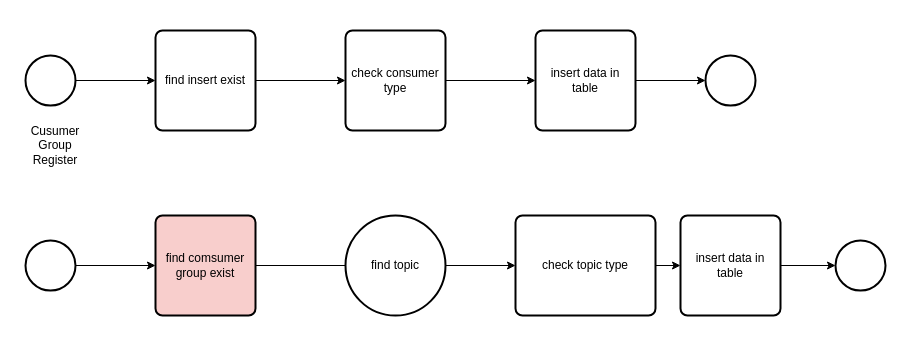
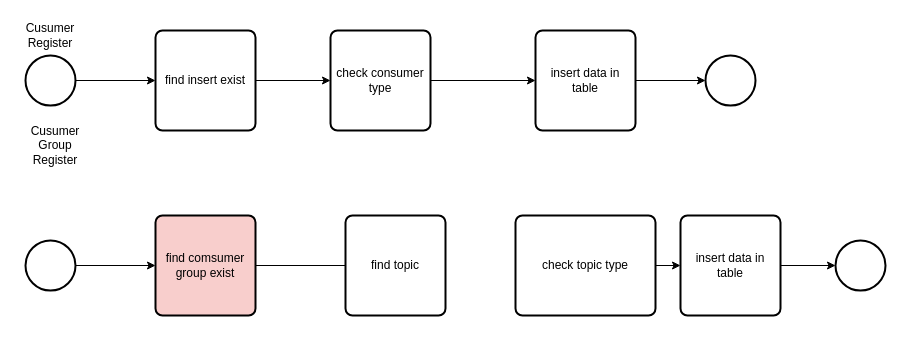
node "Cusumer Register": added
node "check consumer type": moved (396, 81) -> (381, 81)
node "find topic": shape ellipse -> rounded rectangle
edge "find topic" -> "check topic type": removed
